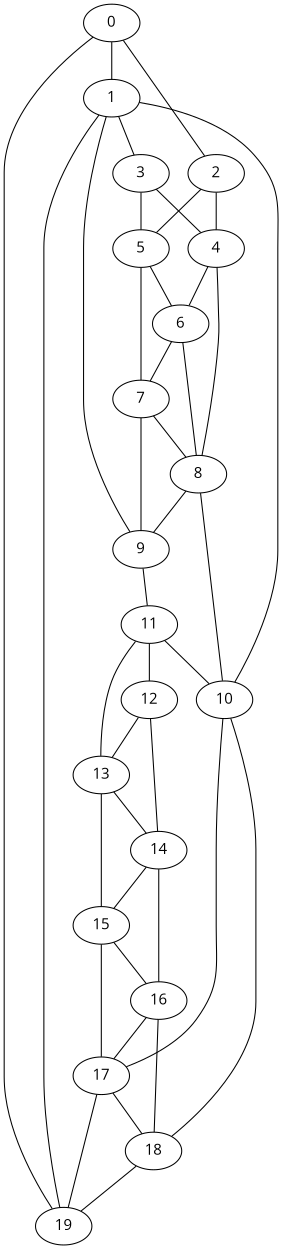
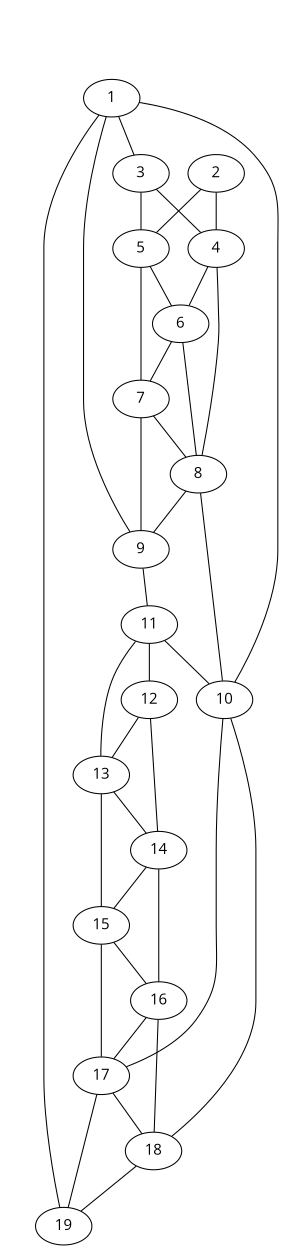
node "0": removed
